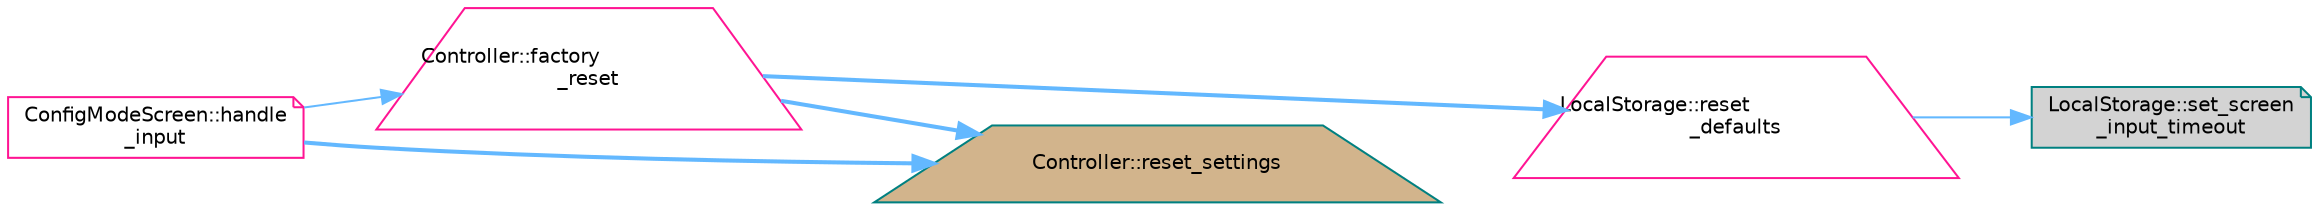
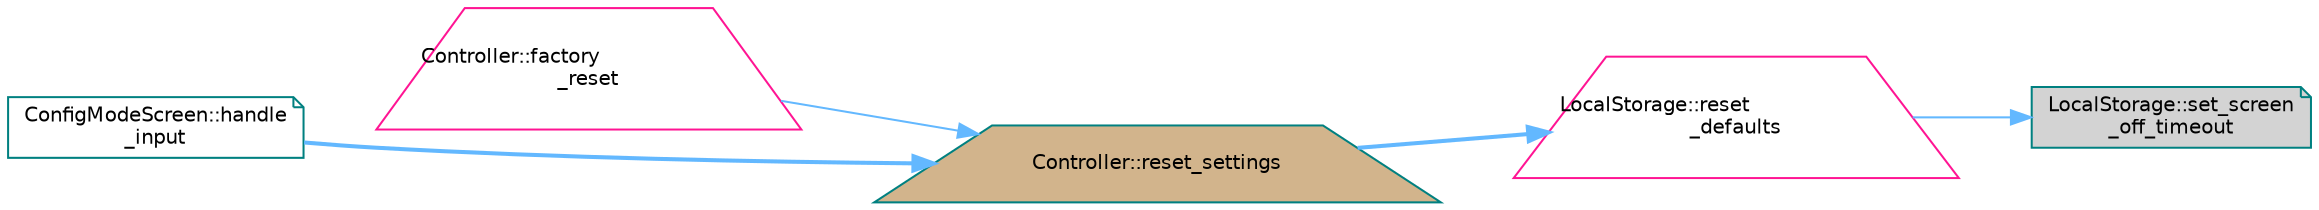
edge "Controller::factory _reset" -> "LocalStorage::reset _defaults": now "Controller::reset_settings" -> "LocalStorage::reset _defaults"
edge "ConfigModeScreen::handle _input" -> "Controller::factory _reset": removed
edge "Controller::factory _reset" -> "Controller::reset_settings": style bold -> solid
node "LocalStorage::set_screen _input_timeout": label "LocalStorage::set_screen _input_timeout" -> "LocalStorage::set_screen _off_timeout"
node "ConfigModeScreen::handle _input": color deeppink -> teal
